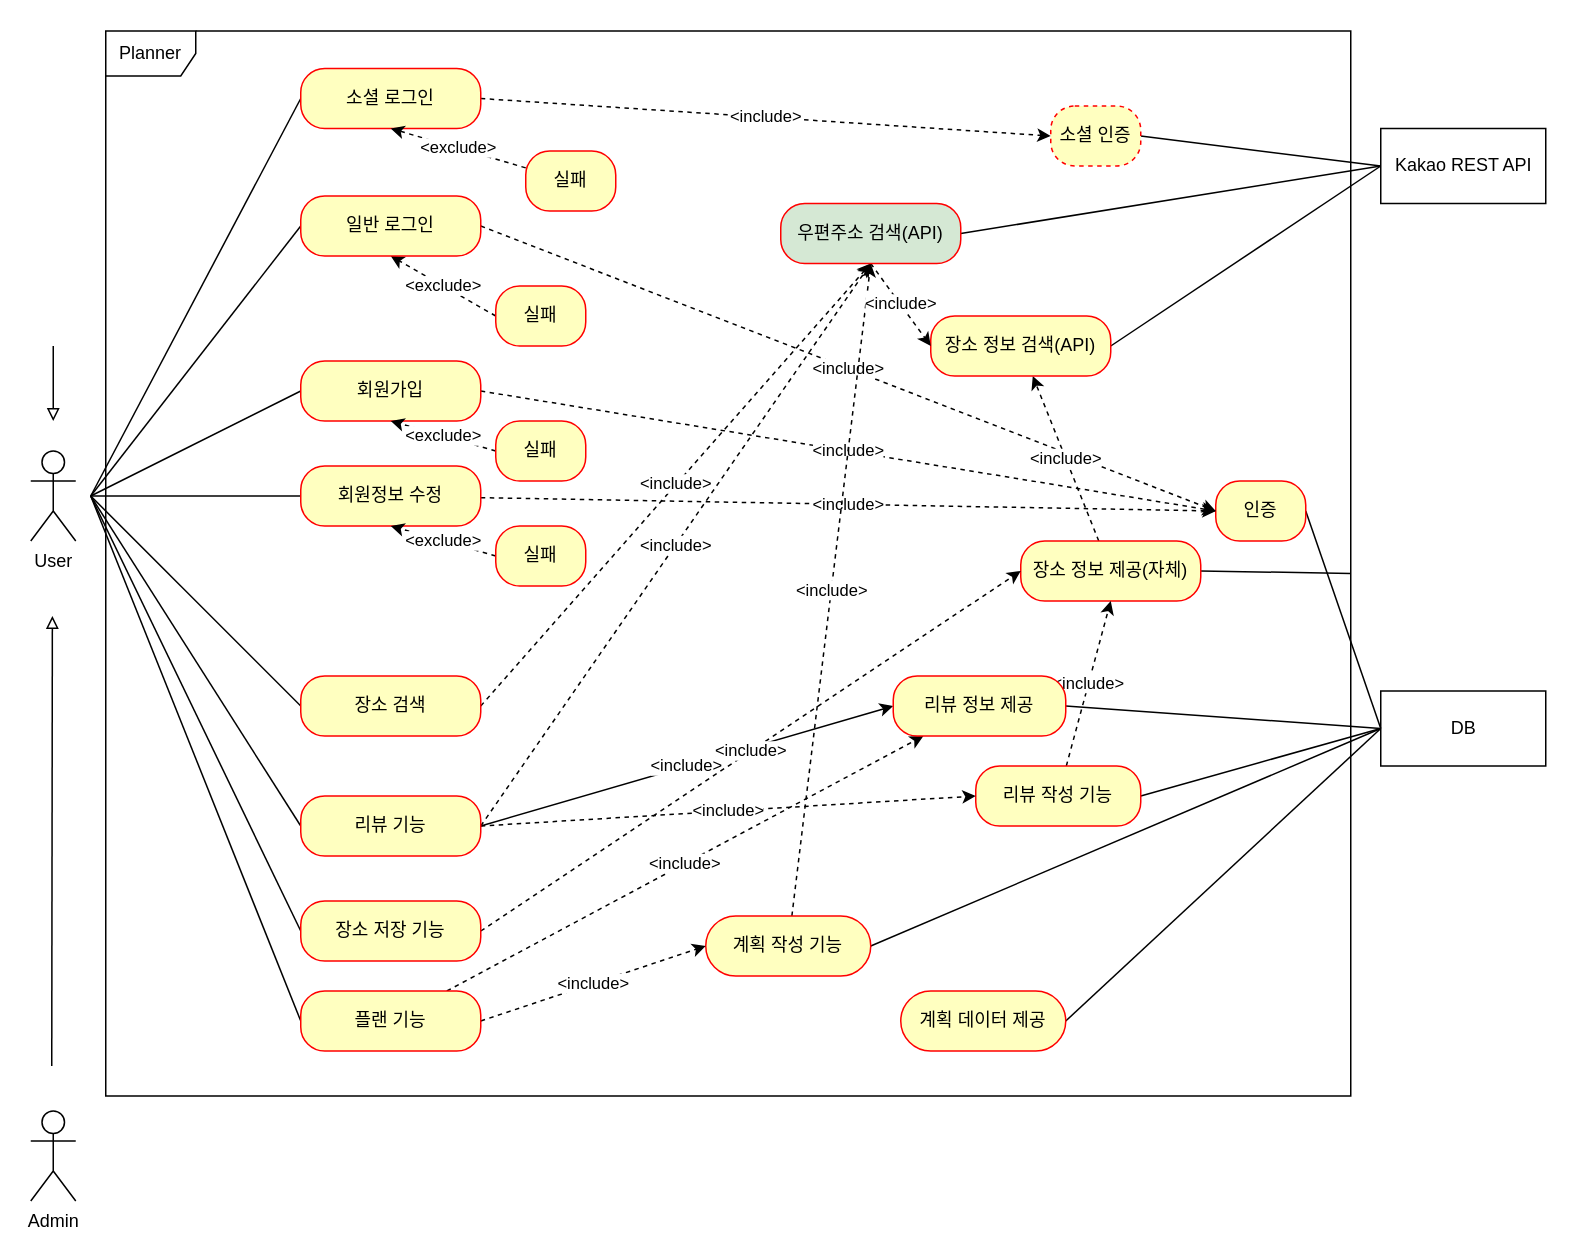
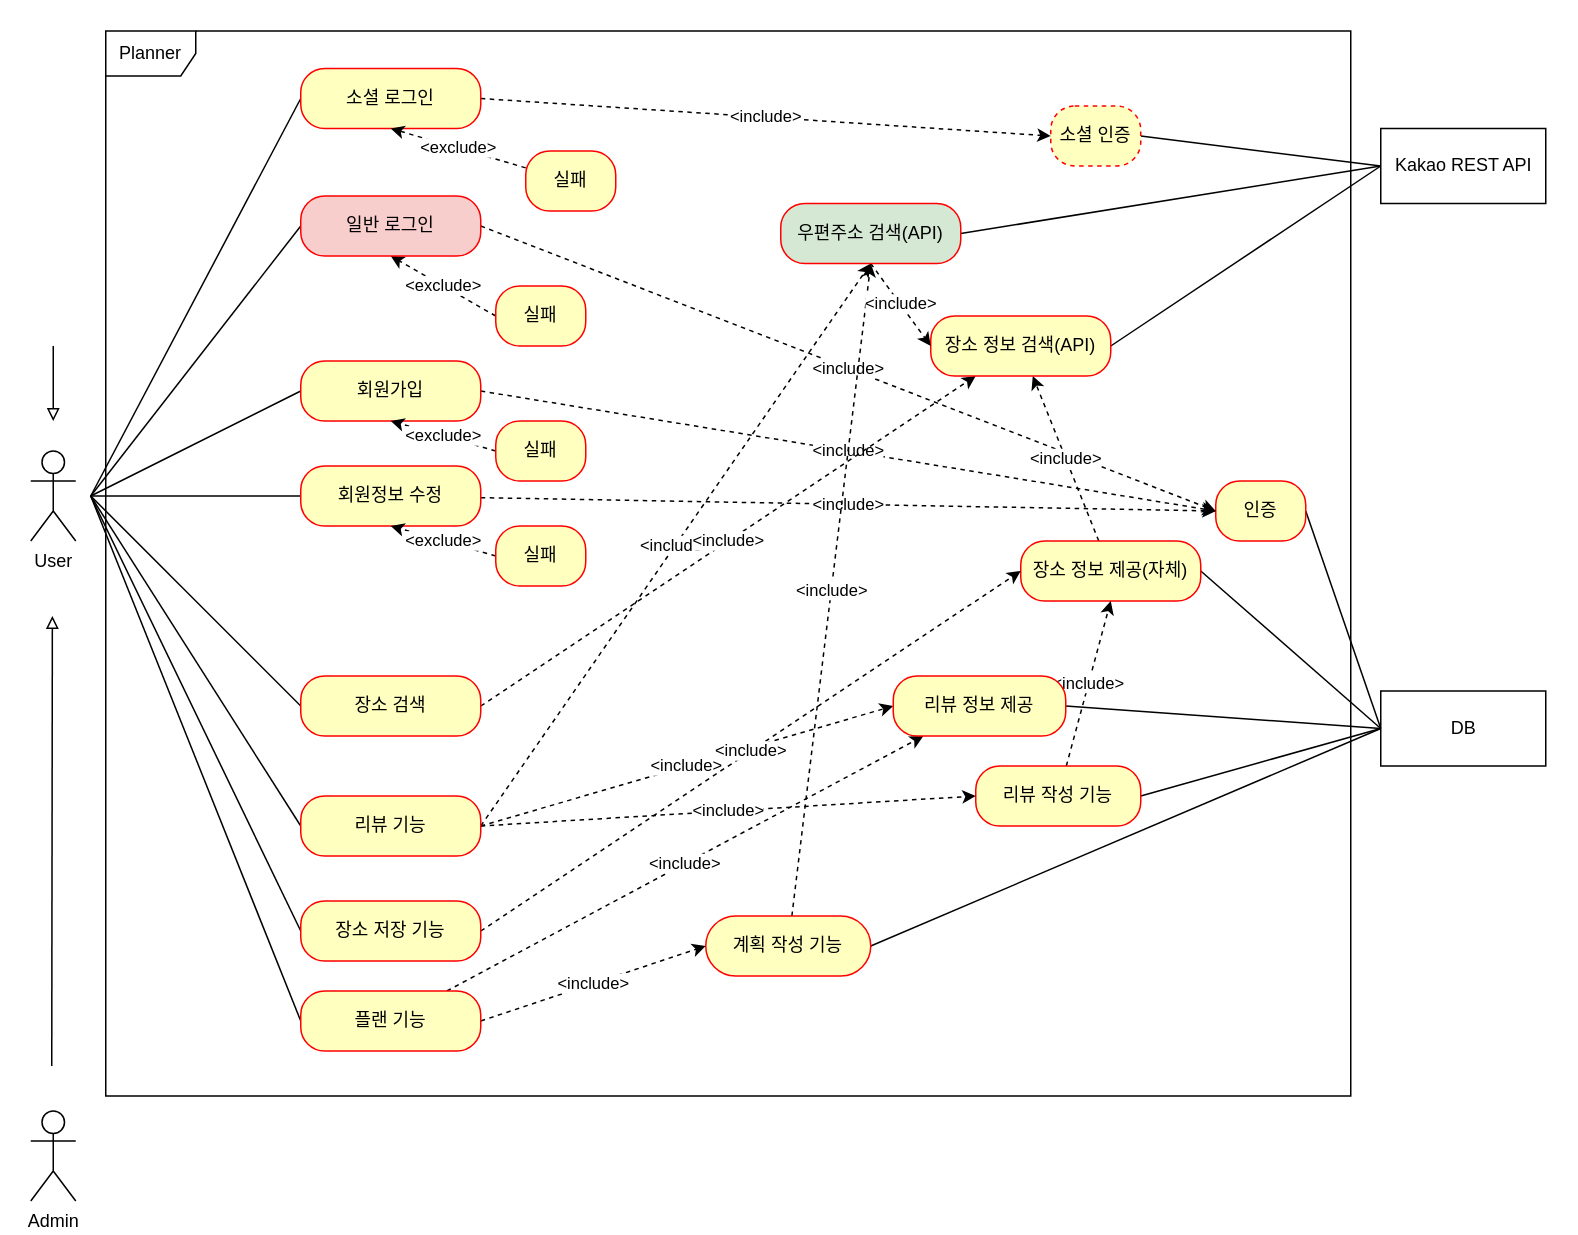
node "일반 로그인": fillcolor #ffffc0 -> #f8cecc
edge "장소 검색" -> "우편주소 검색(API)": now "장소 검색" -> "장소 정보 검색(API)"
edge "Planner" -- "장소 정보 제공(자체)": now "DB" -- "장소 정보 제공(자체)"
edge "리뷰 기능" -> "리뷰 정보 제공": style solid -> dashed
edge "DB" -- "계획 데이터 제공": removed
node "계획 데이터 제공": removed
